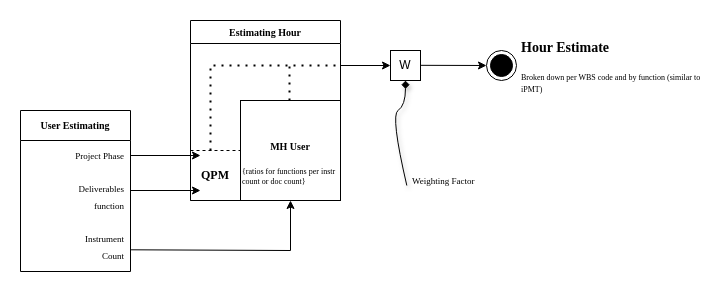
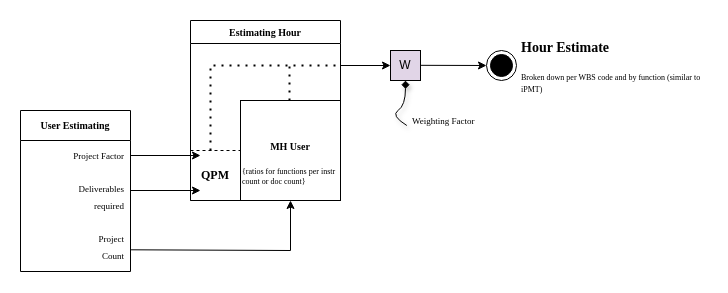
node "W": fillcolor #ffffff -> #e1d5e7
node "Project Phase": label "Project Phase" -> "Project Factor"
node "Weighting Factor": moved (447, 181) -> (447, 121)
node "Deliverables function": label "Deliverables function" -> "Deliverables required"
node "InstrumentCount": label "InstrumentCount" -> "ProjectCount"
